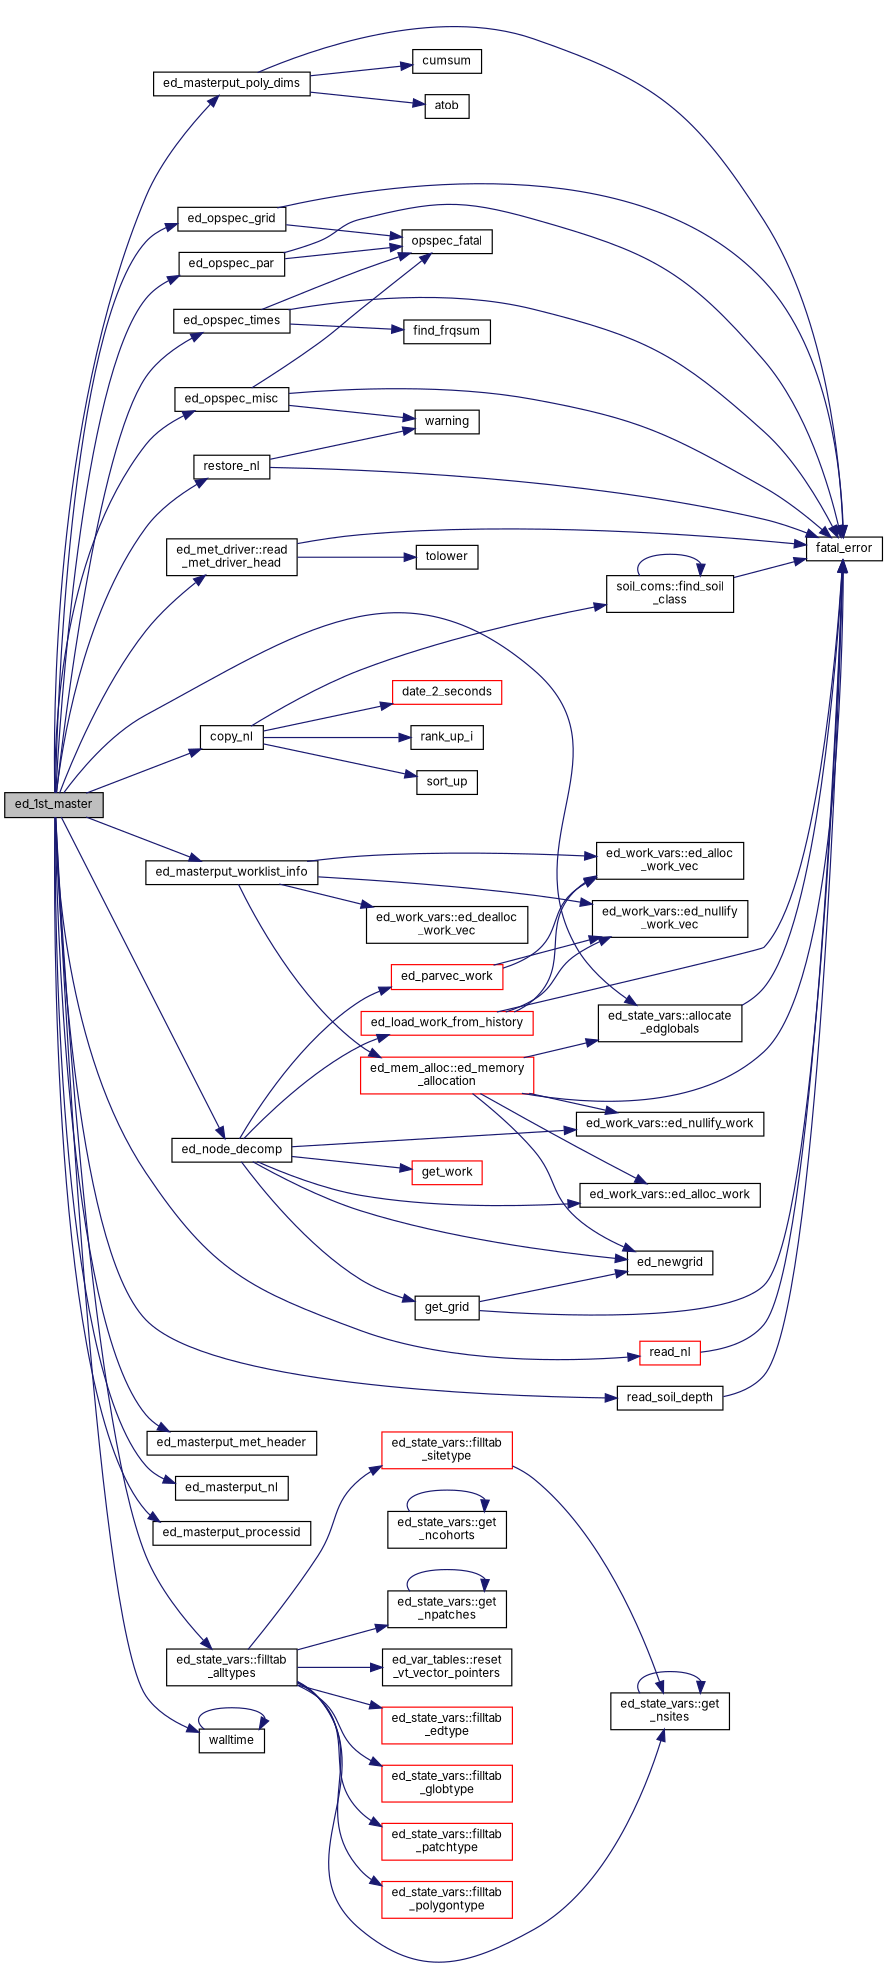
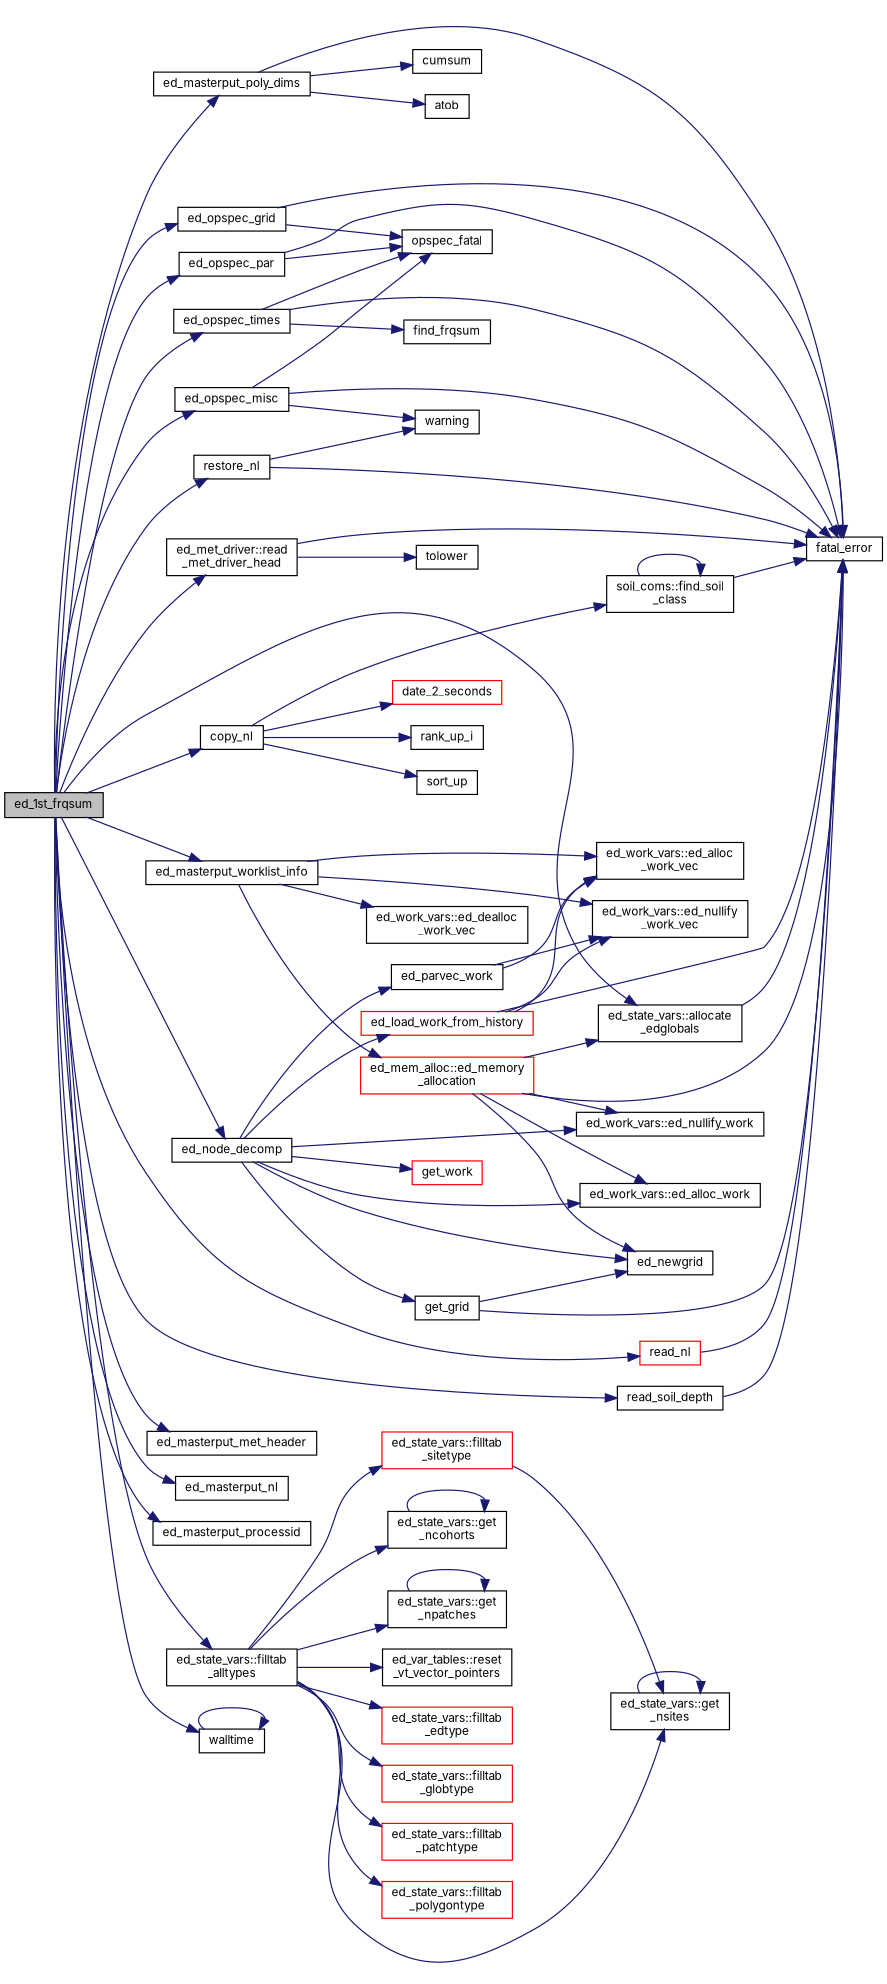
node "ed_1st_master": label "ed_1st_master" -> "ed_1st_frqsum"
node "ed_parvec_work": color red -> black
edge "ed_state_vars::filltab _alltypes" -> "ed_state_vars::get _ncohorts": added
